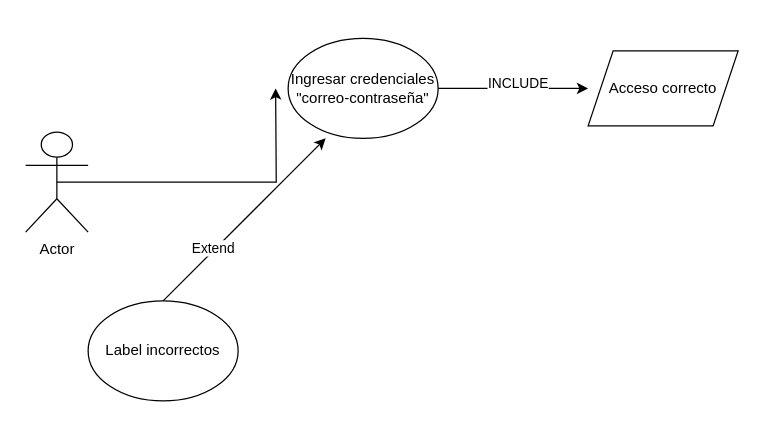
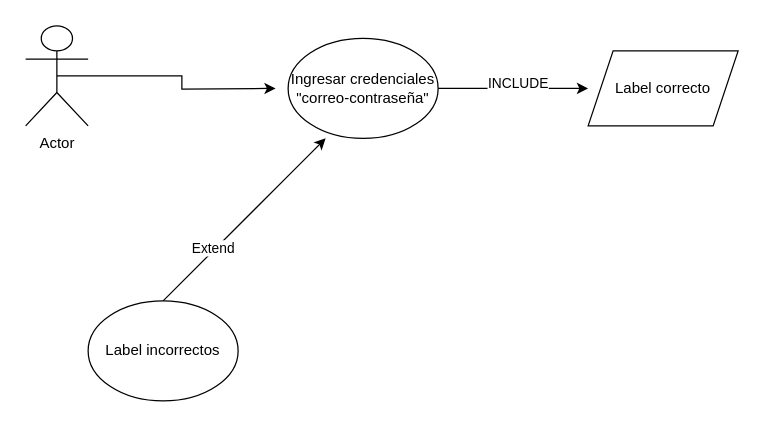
node "Acceso correcto": label "Acceso correcto" -> "Label correcto"
node "Actor": moved (57, 182) -> (57, 76)
